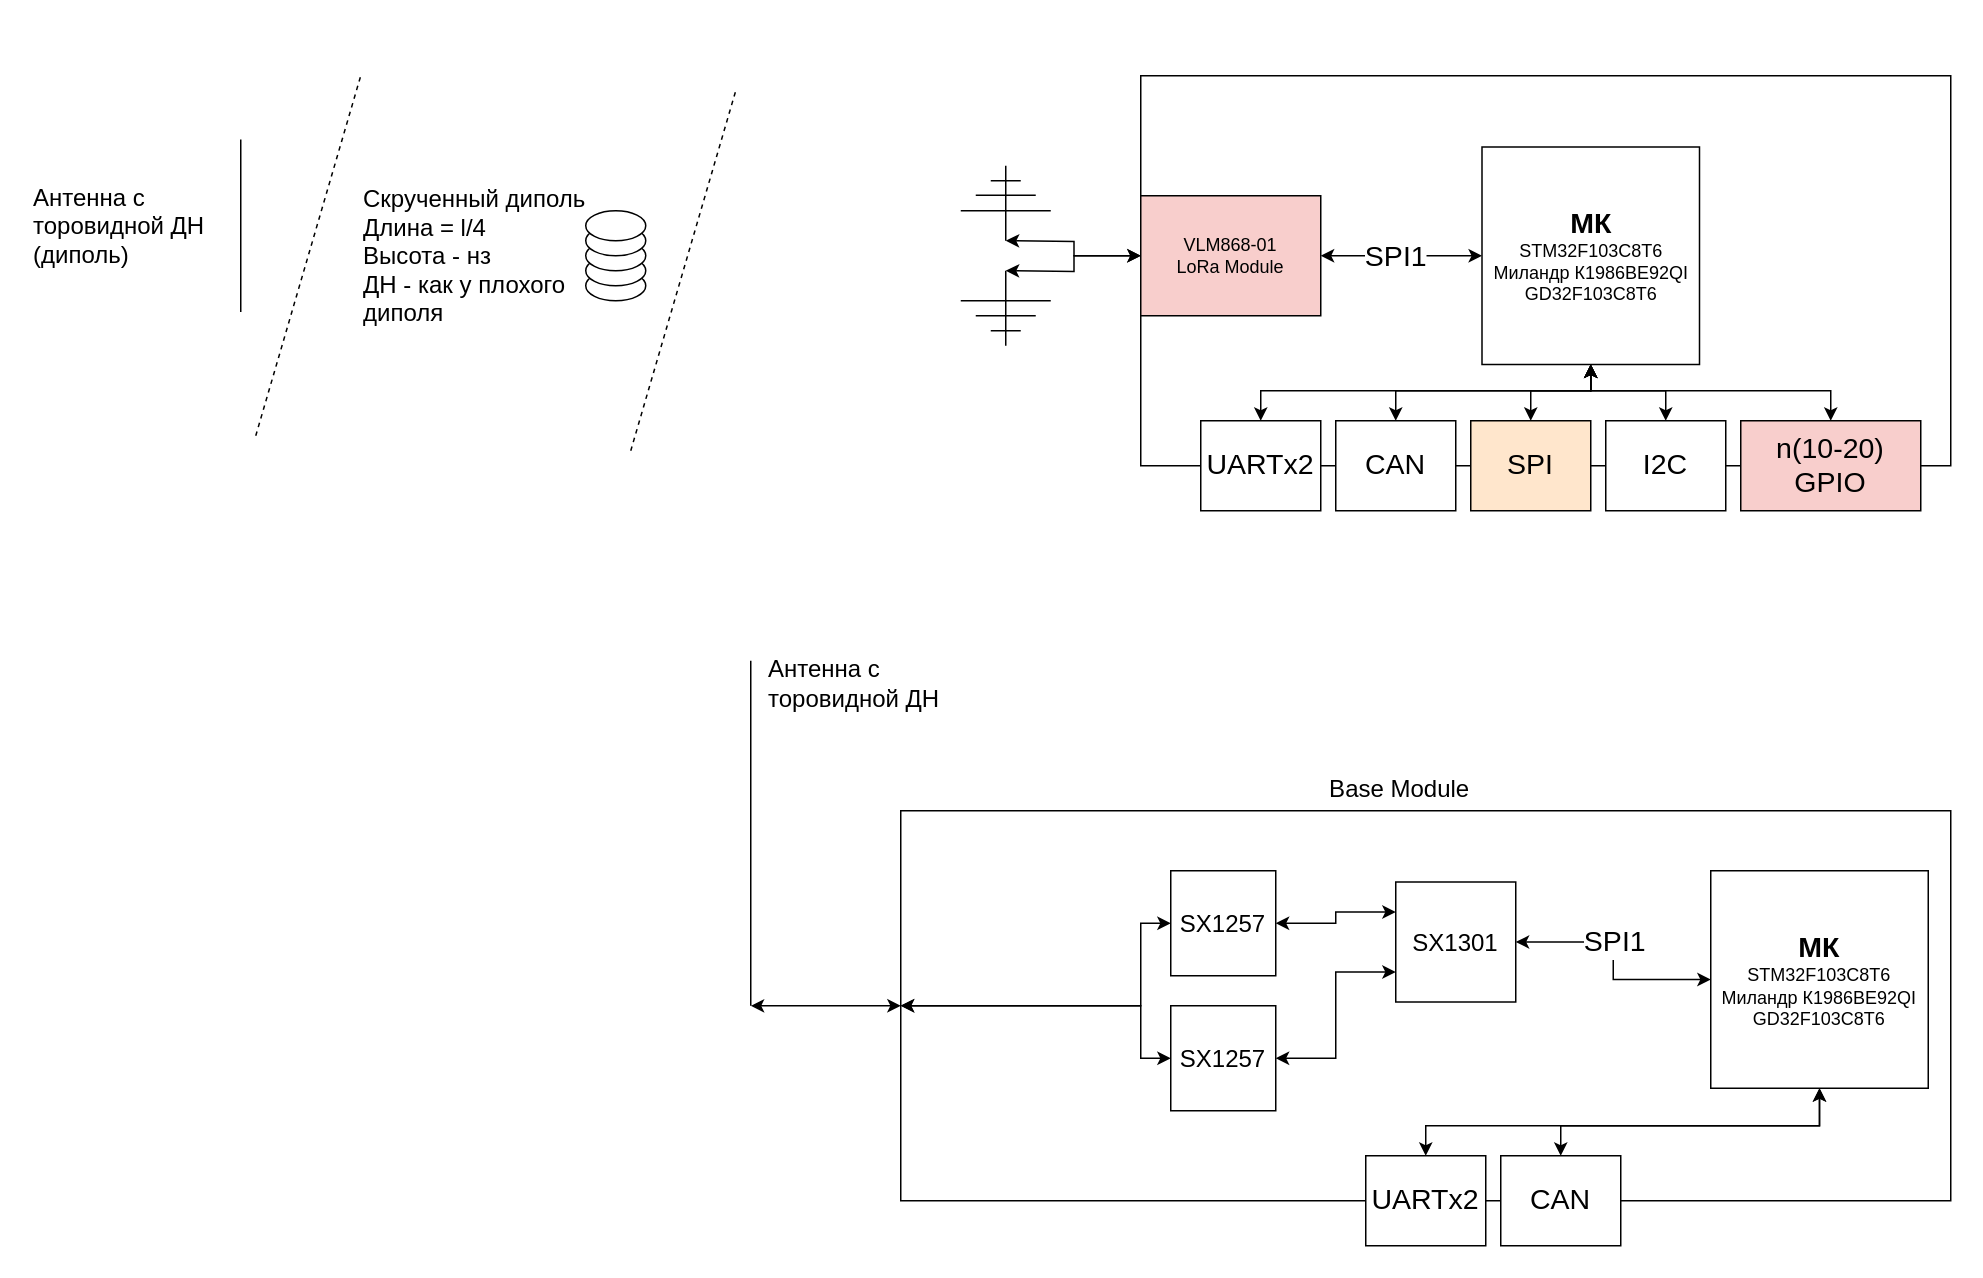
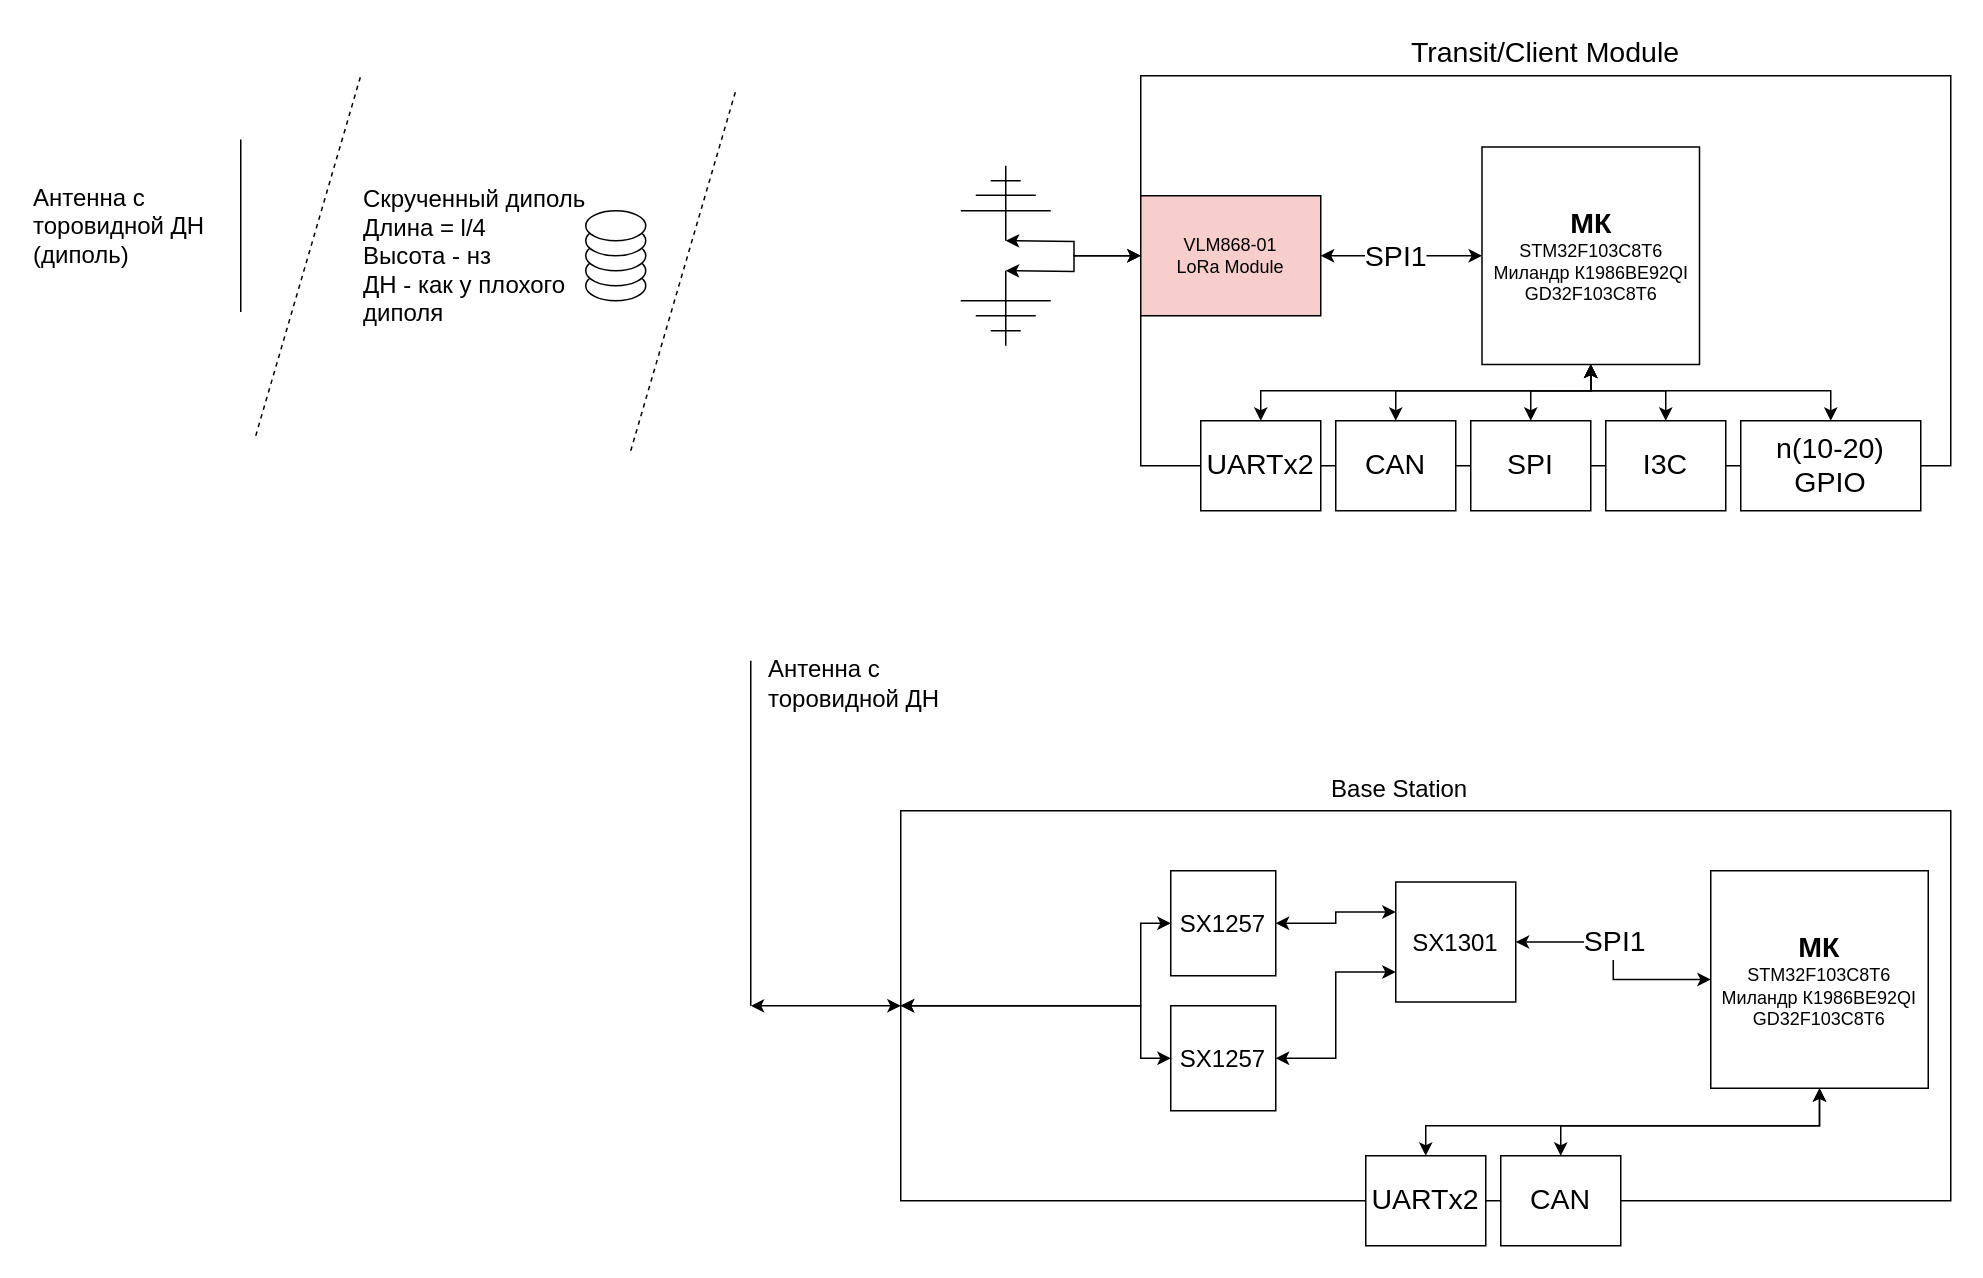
node "Transit/Client Module": added
node "SPI": fillcolor #ffe6cc -> #ffffff
node "I2C": label "I2C" -> "I3C"
node "n(10-20) GPIO": fillcolor #f8cecc -> #ffffff
node "Base Module": label "Base Module" -> "Base Station"
